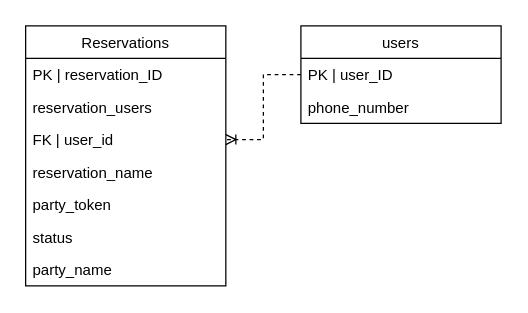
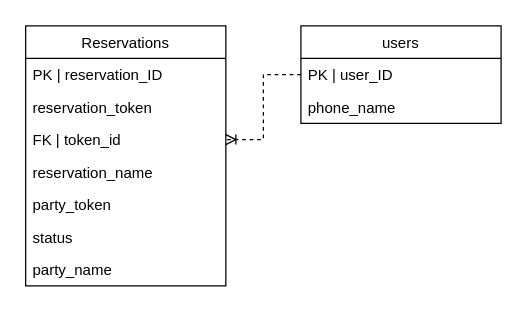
node "reservation_users": label "reservation_users" -> "reservation_token"
node "phone_number": label "phone_number" -> "phone_name"
node "FK | user_id": label "FK | user_id" -> "FK | token_id"
